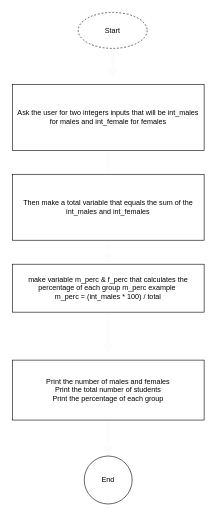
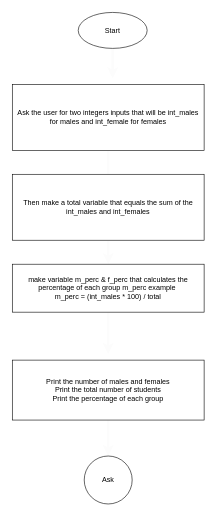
node "Start": style dashed -> solid
node "End": label "End" -> "Ask"
